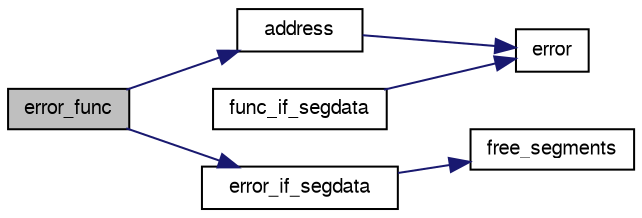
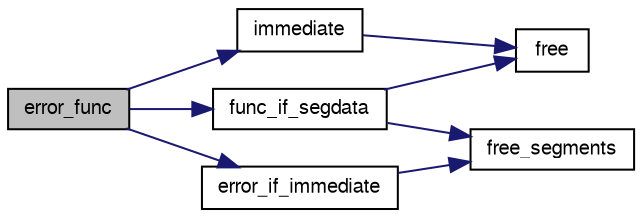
node "address": label "address" -> "immediate"
node "error": label "error" -> "free"
edge "error_func" -> "func_if_segdata": added
edge "func_if_segdata" -> "free_segments": added
node "error_if_segdata": label "error_if_segdata" -> "error_if_immediate"
